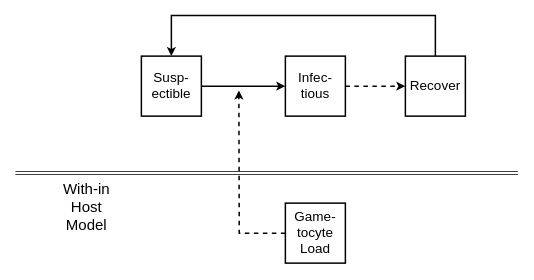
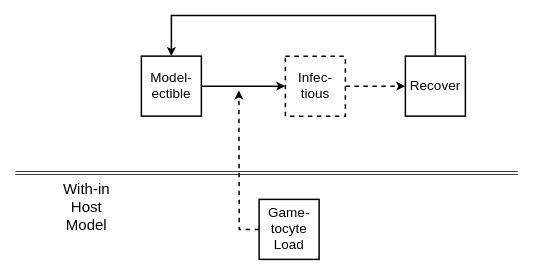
node "Susp-ectible": label "Susp-ectible" -> "Model-ectible"
node "Infec-tious": style solid -> dashed
node "Game-tocyte Load": moved (315, 233) -> (289, 229)
